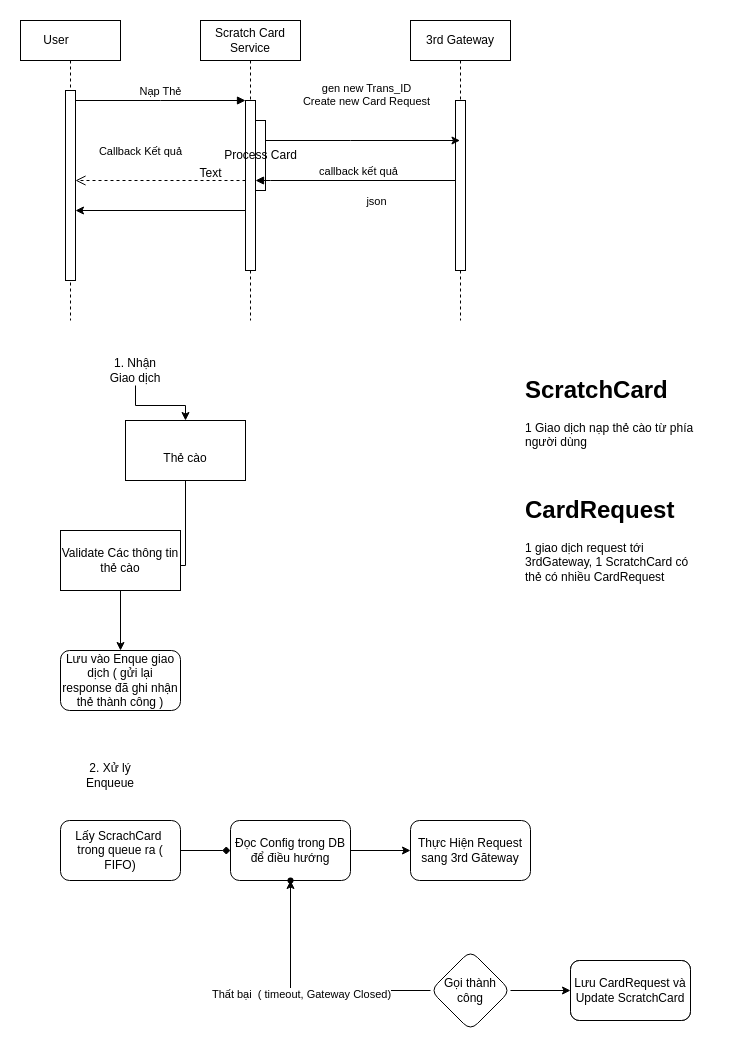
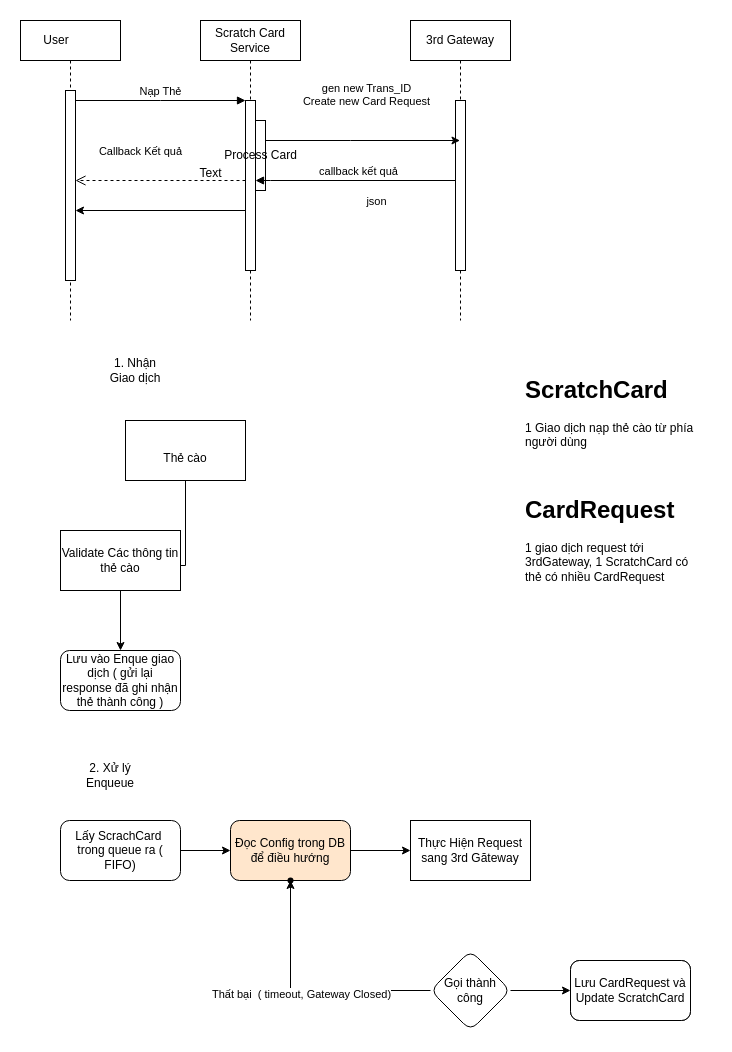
edge "1. Nhận Giao dịch" -> "Thẻ cào": removed
edge "Lấy ScrachCard trong queue ra ( FIFO)" -> "Đọc Config trong DB để điều hướng": arrowhead diamond -> classic
node "Đọc Config trong DB để điều hướng": fillcolor #ffffff -> #ffe6cc
node "Thực Hiện Request sang 3rd Găteway": shape rounded rectangle -> rectangle
